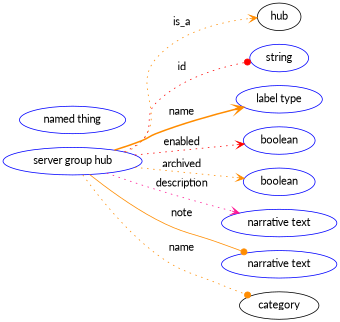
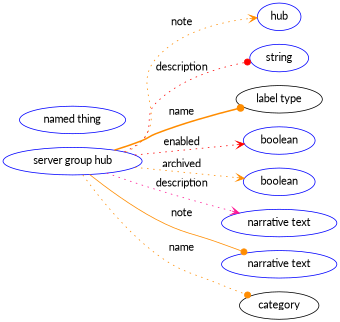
node "hub": color black -> blue
edge "server group hub" -> "hub": label "is_a" -> "note"
edge "server group hub" -> "string": label "id" -> "description"
node "label type": color blue -> black
edge "server group hub" -> "label type": arrowhead vee -> dot
